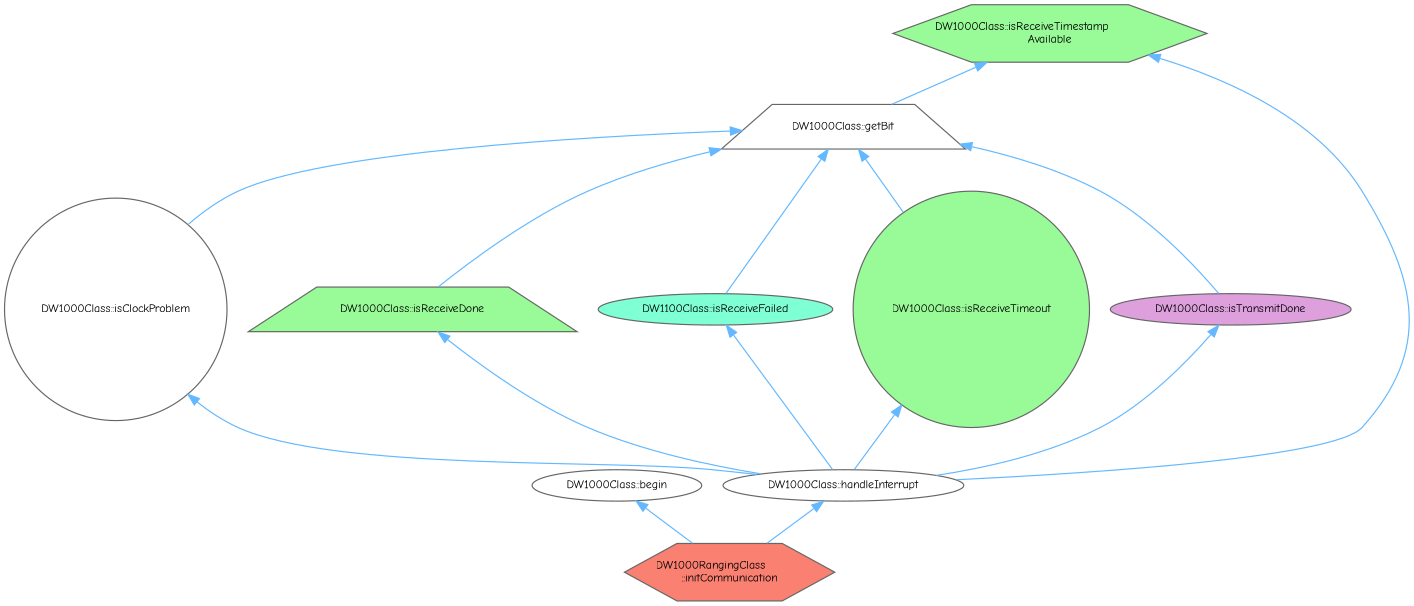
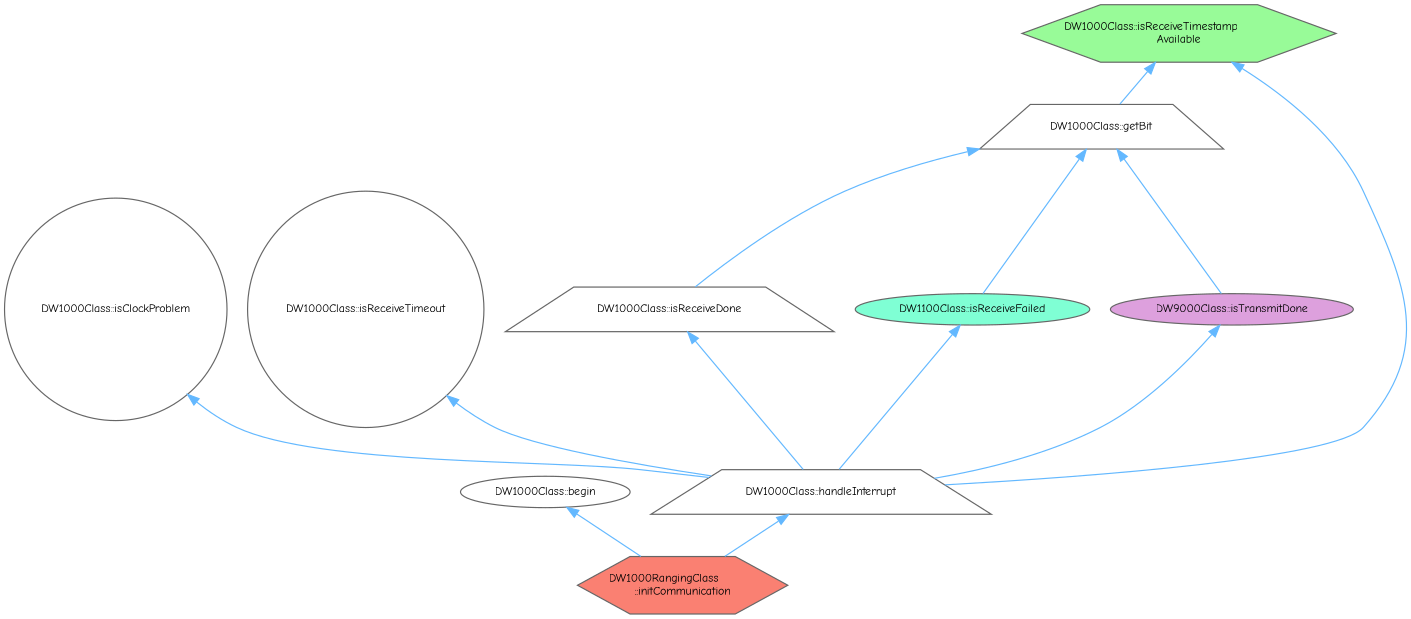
edge "DW1000Class::isClockProblem" -> "DW1000Class::getBit": removed
edge "DW1000Class::isReceiveTimeout" -> "DW1000Class::getBit": removed
node "DW1000Class::isReceiveDone": fillcolor palegreen -> white
node "DW1000Class::isReceiveTimeout": fillcolor palegreen -> white
node "DW1000Class::isTransmitDone": label "DW1000Class::isTransmitDone" -> "DW9000Class::isTransmitDone"
node "DW1000Class::handleInterrupt": shape ellipse -> trapezium
